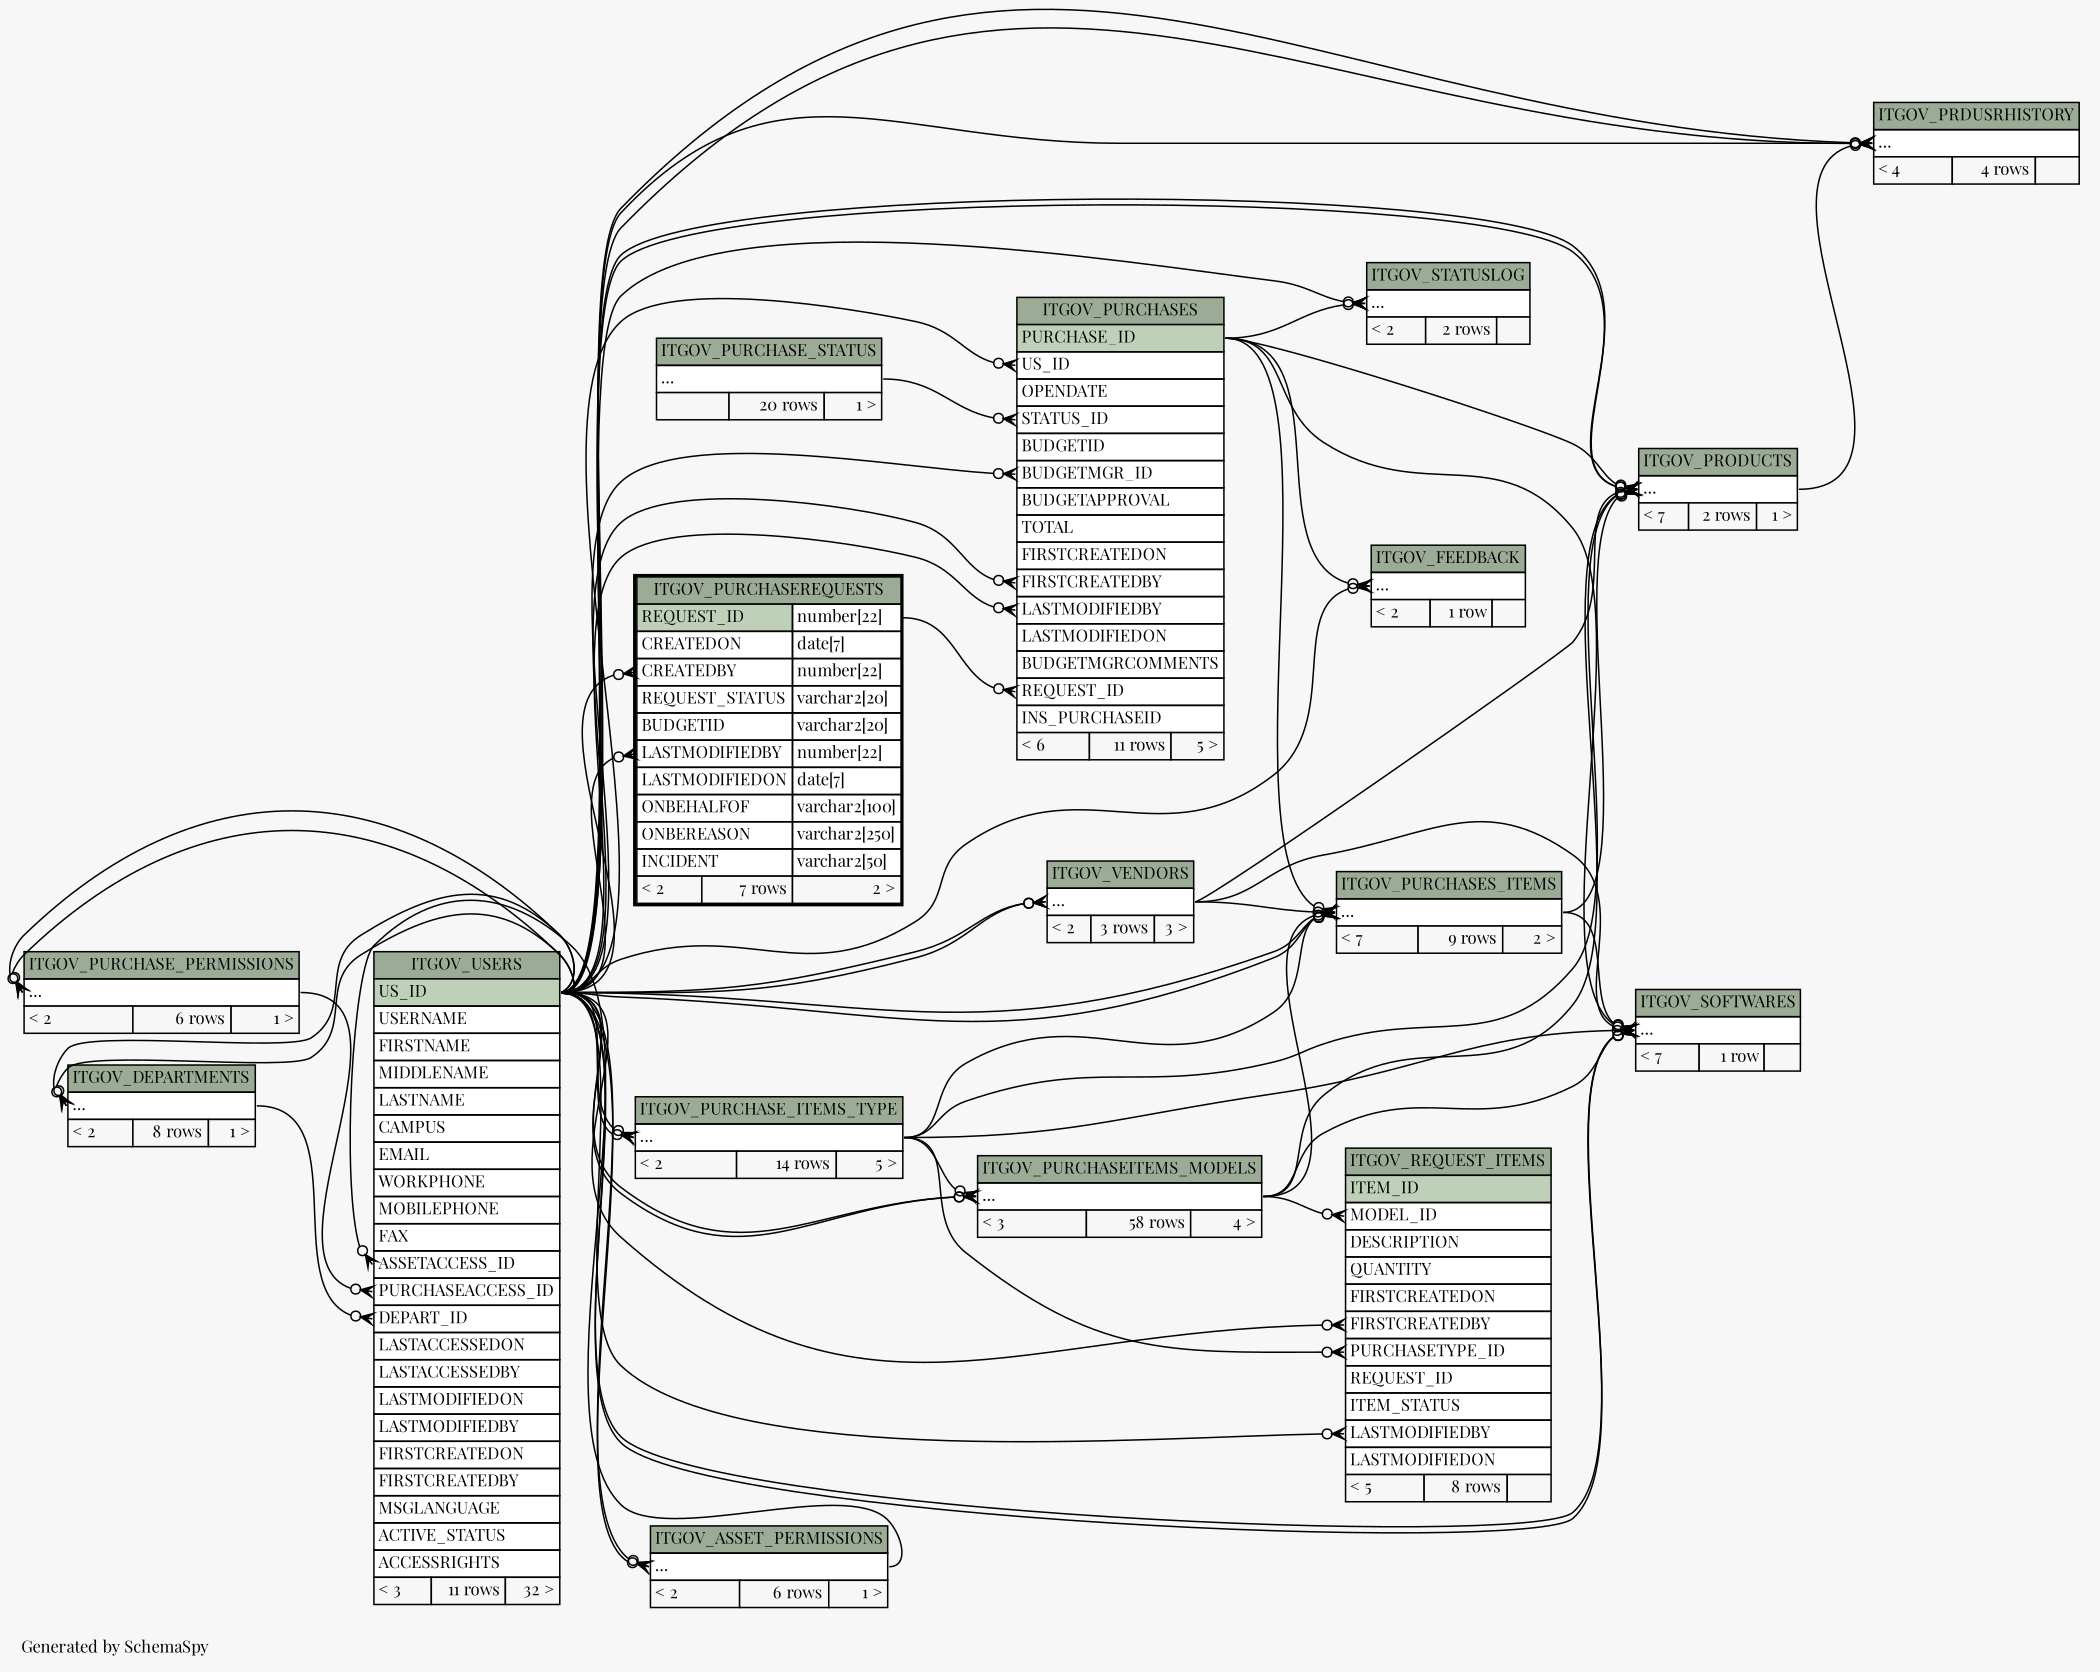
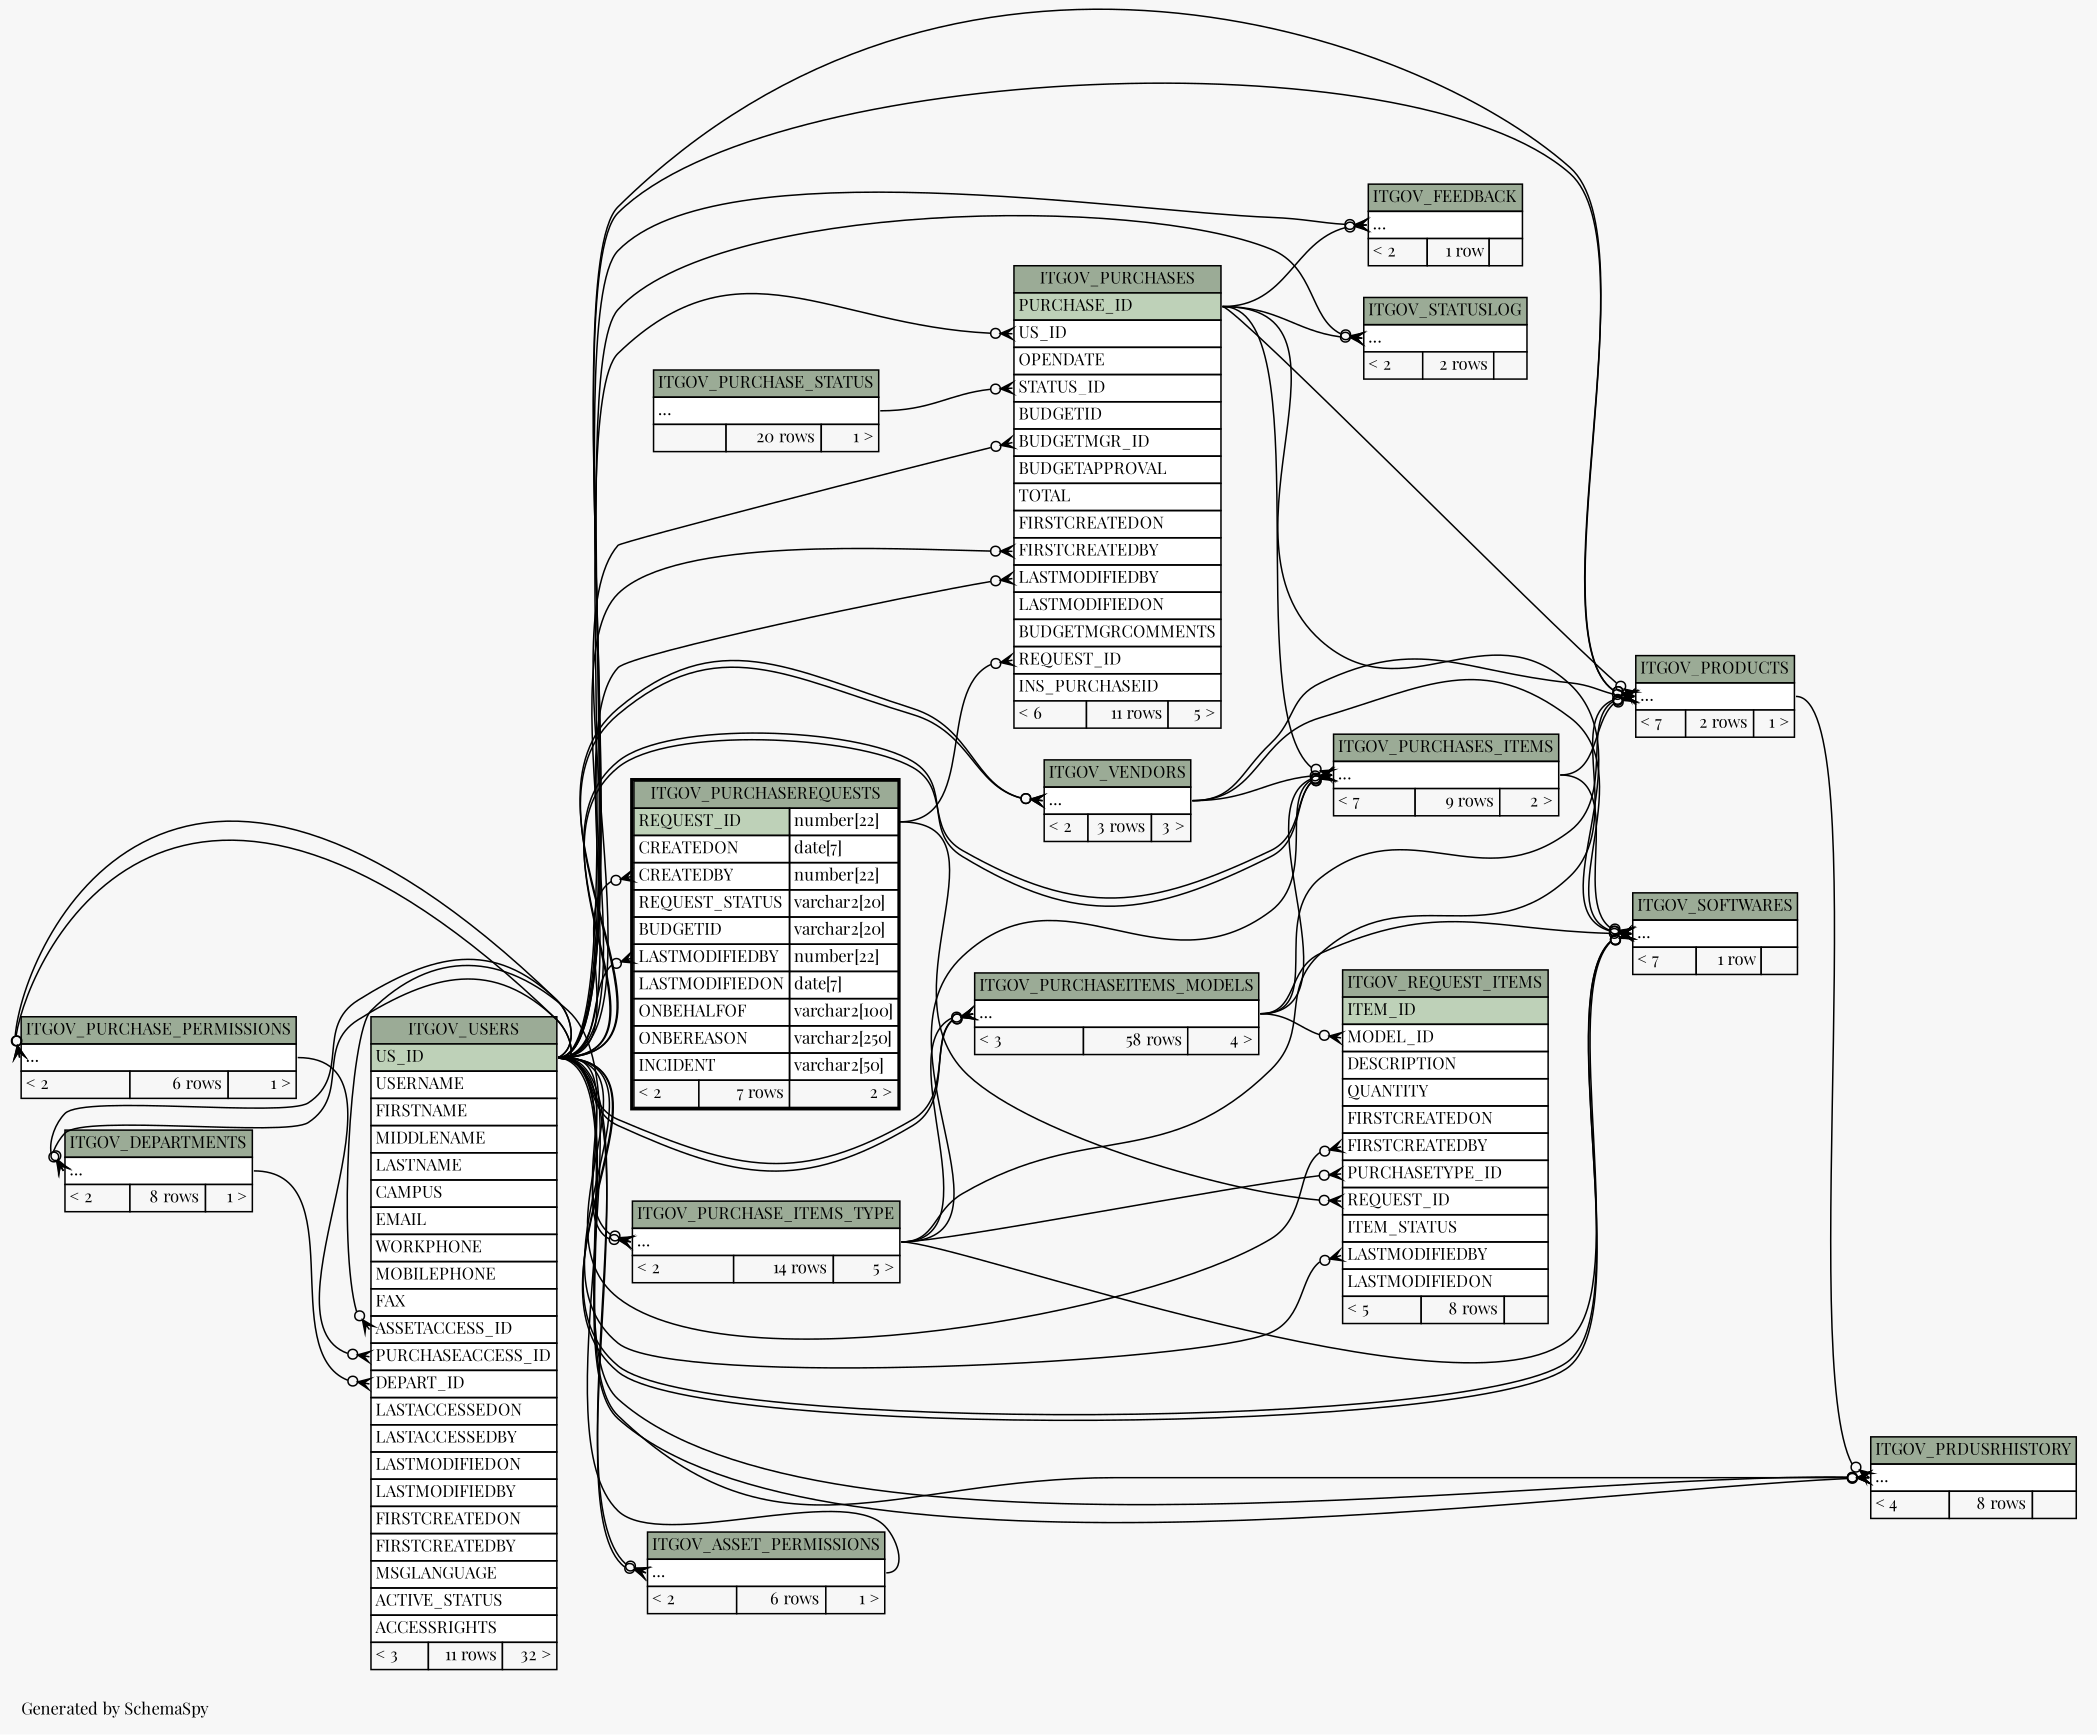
node "ITGOV_PRDUSRHISTORY": text "4 rows" -> "8 rows"
edge "ITGOV_PURCHASEREQUESTS" -> "ITGOV_REQUEST_ITEMS": added
